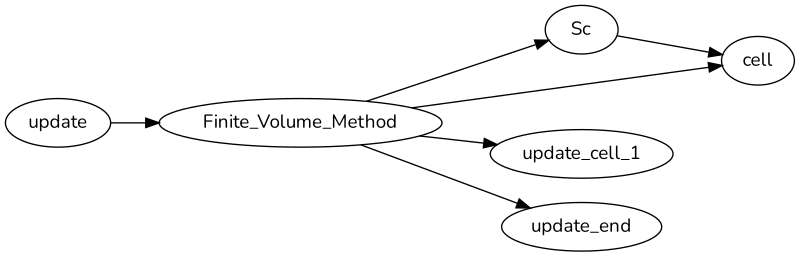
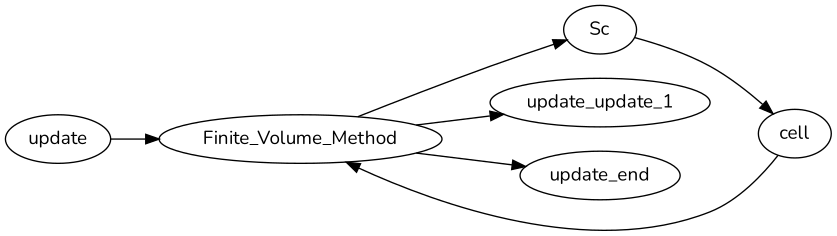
edge "Finite_Volume_Method" -> "cell": reversed
node "update_cell_1": label "update_cell_1" -> "update_update_1"
